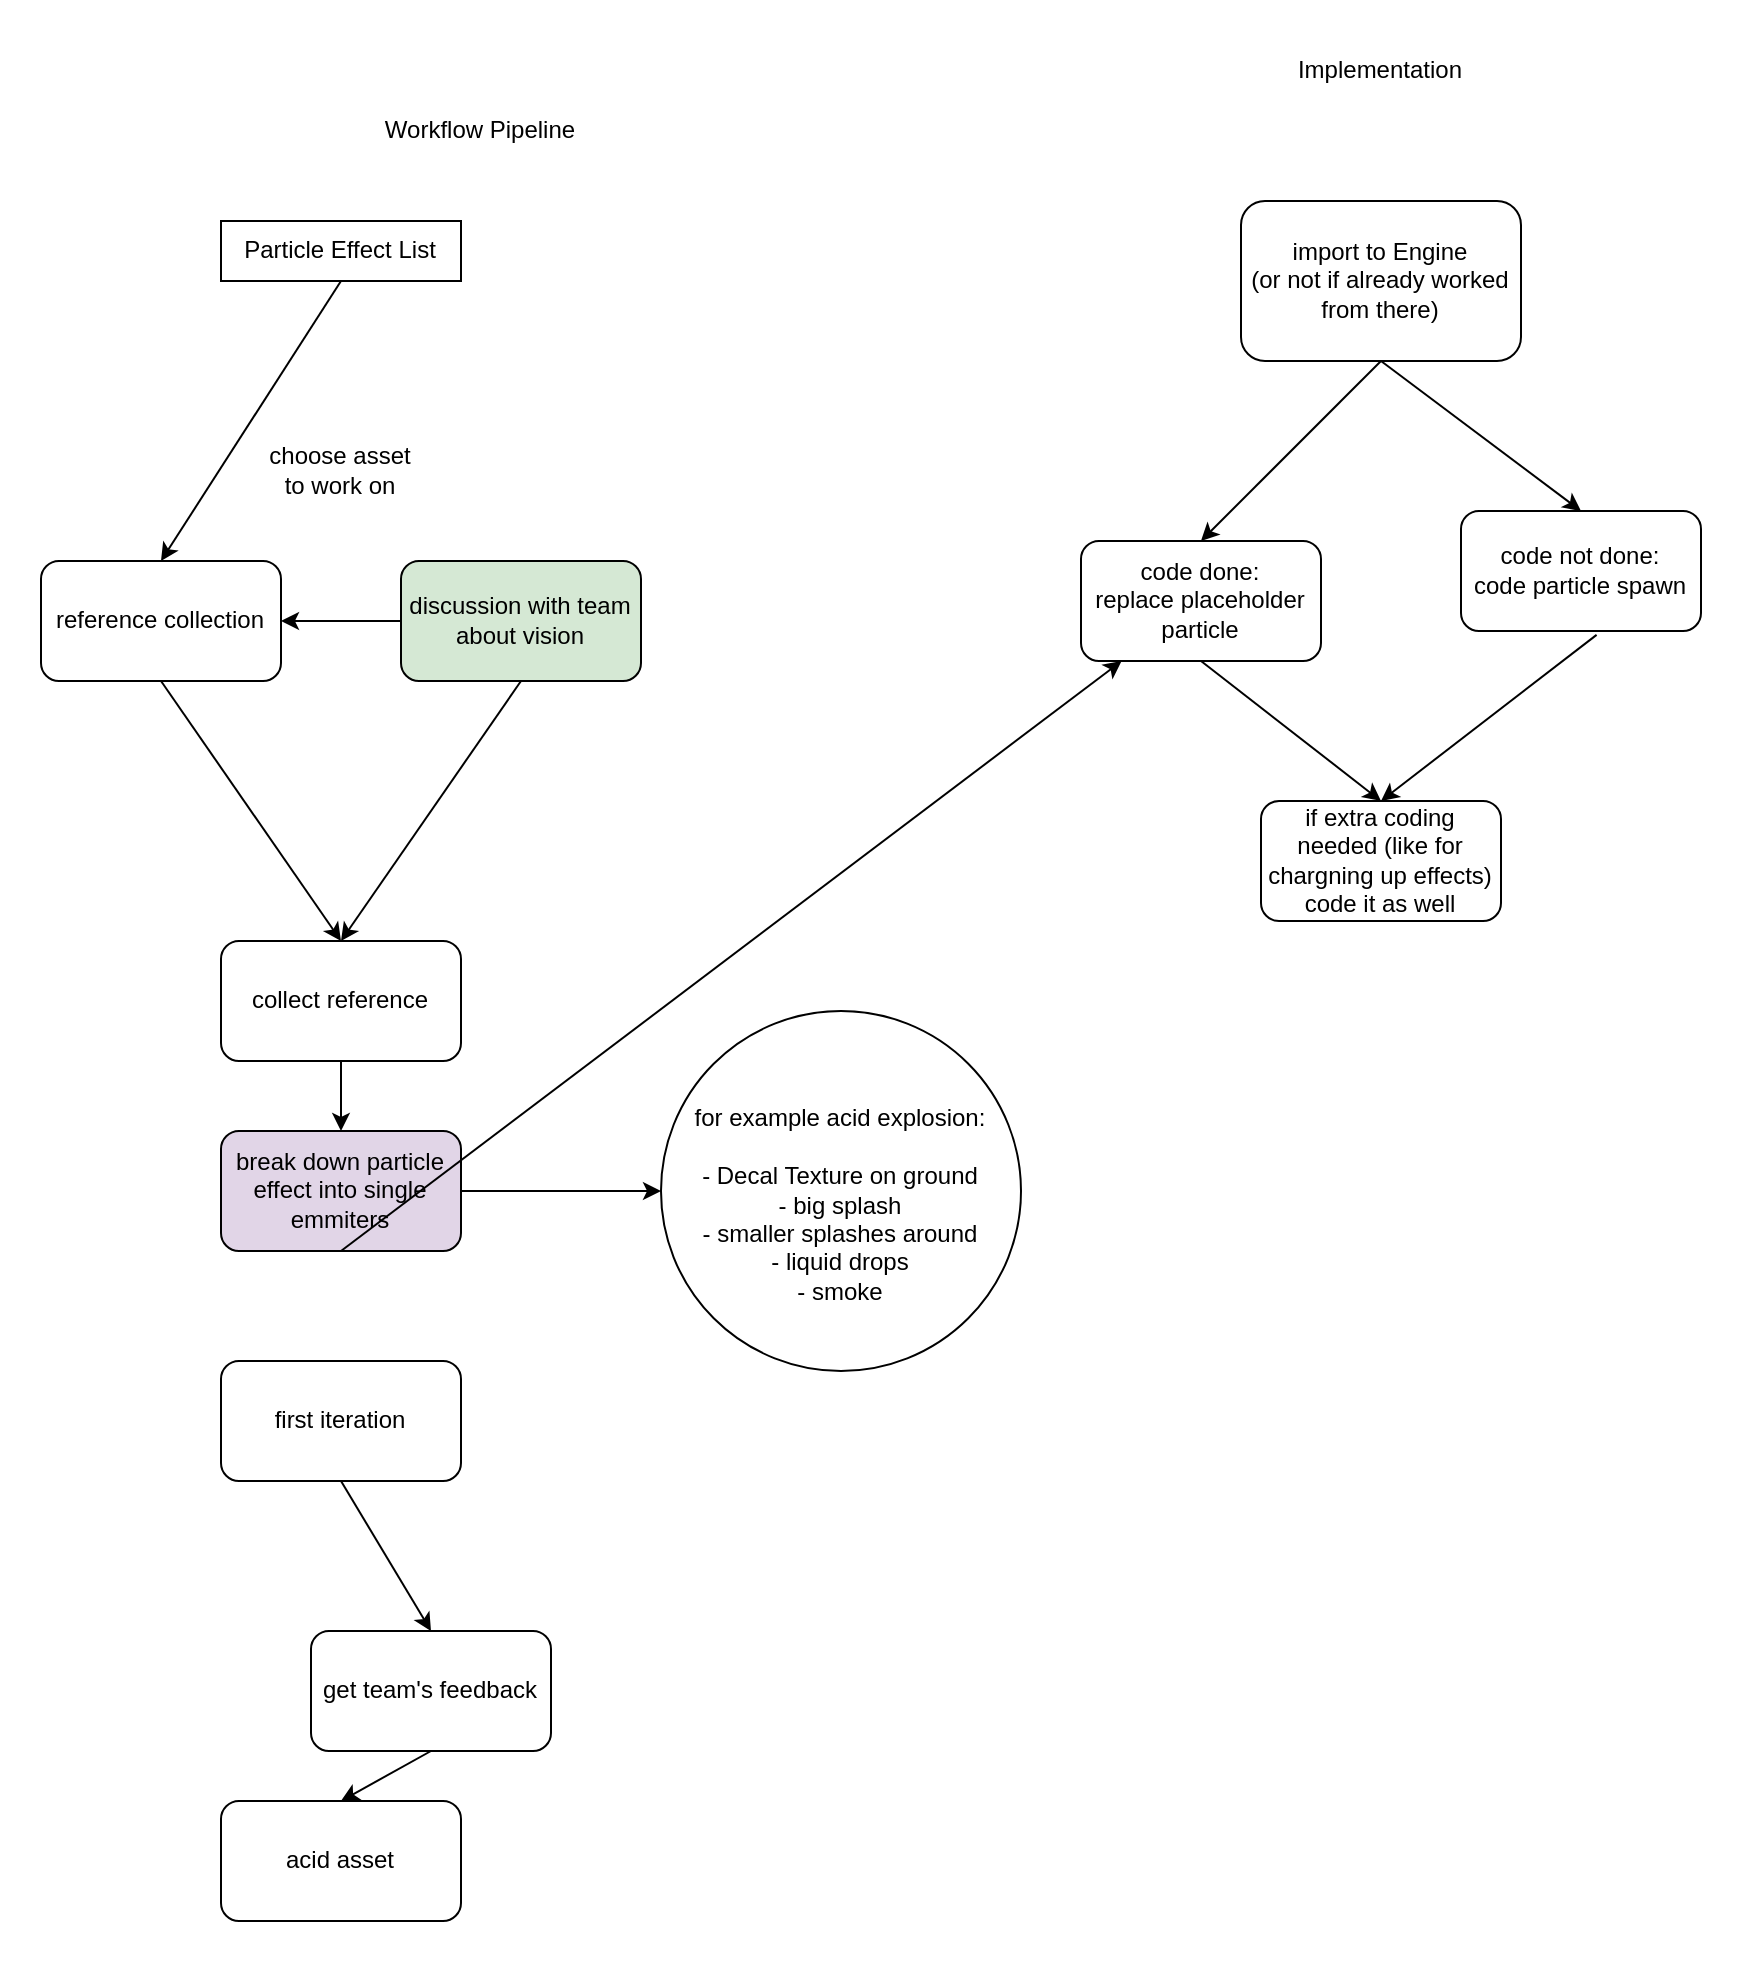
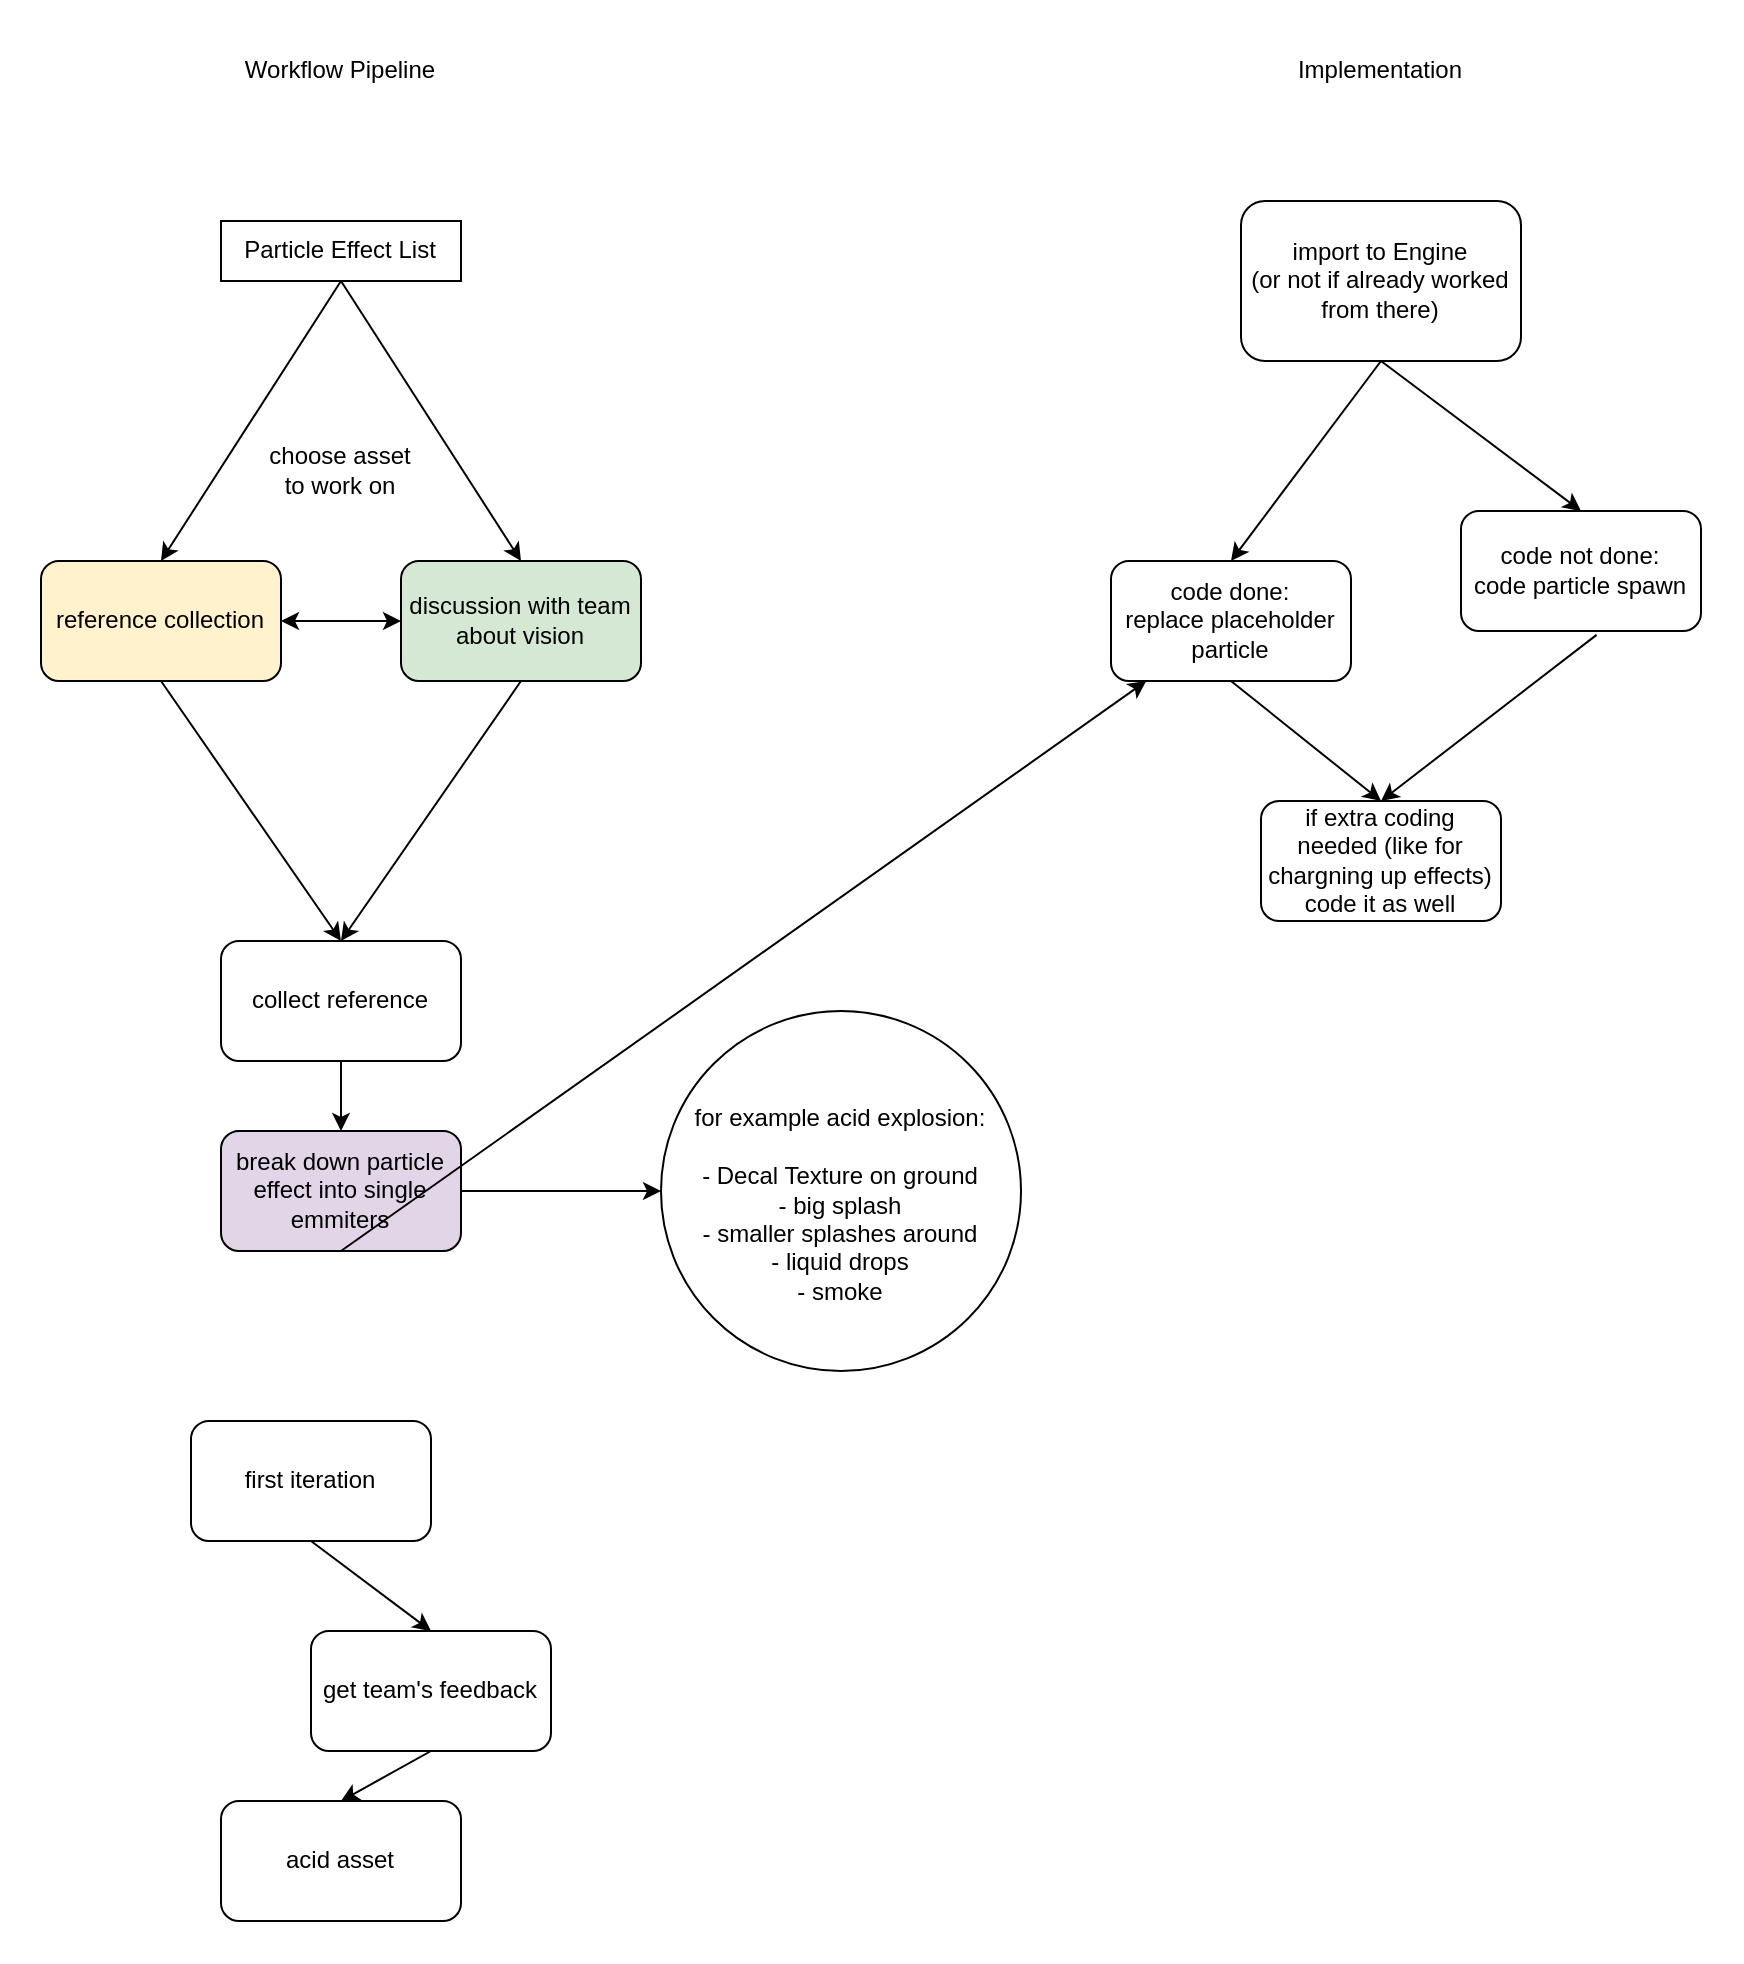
node "Workflow Pipeline": moved (481, 131) -> (341, 71)
edge "Particle Effect List" -> "discussion with team about vision": added
node "code done: replace placeholder particle": moved (1201, 601) -> (1231, 621)
node "reference collection": fillcolor #ffffff -> #fff2cc
edge "discussion with team about vision" -> "reference collection": arrowhead none -> classic
node "first iteration": moved (341, 1421) -> (311, 1481)
